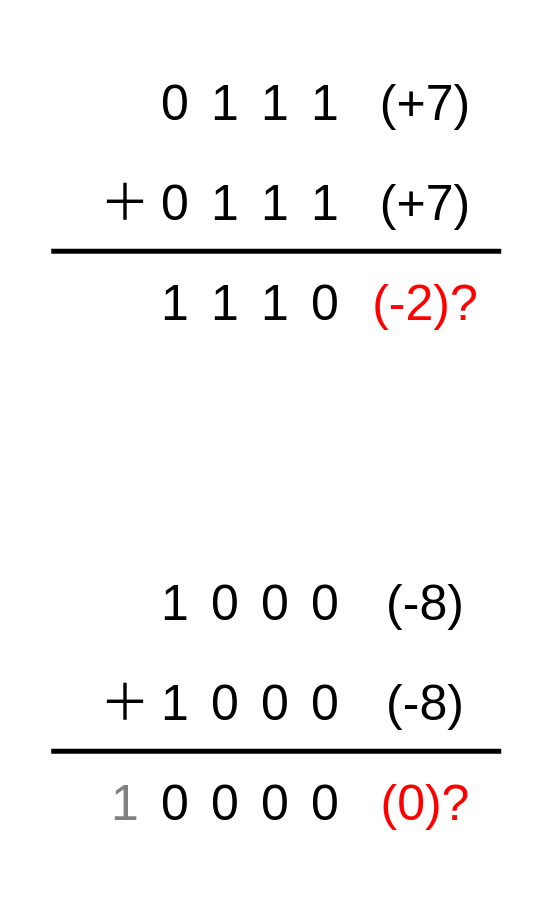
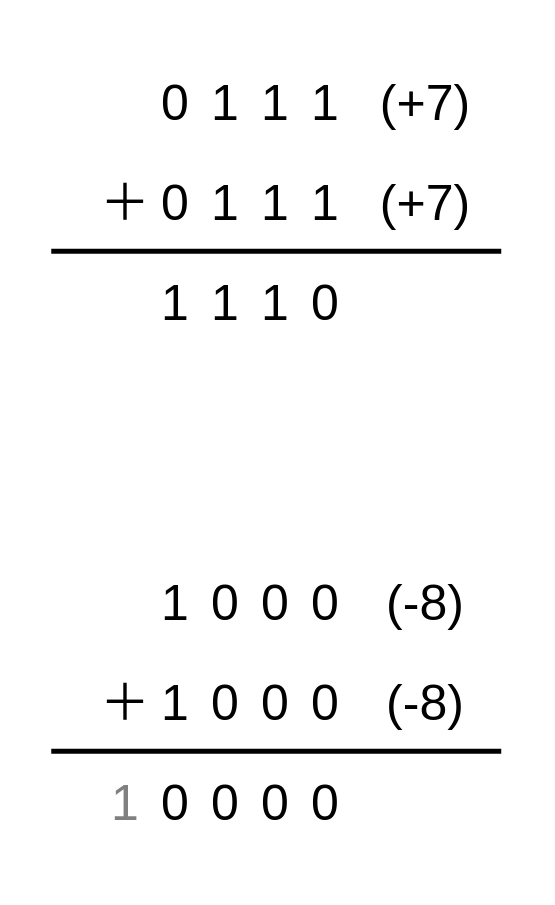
node "(-2)?": removed
node "(0)?": removed
